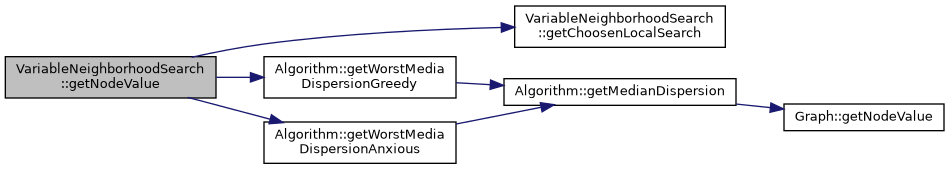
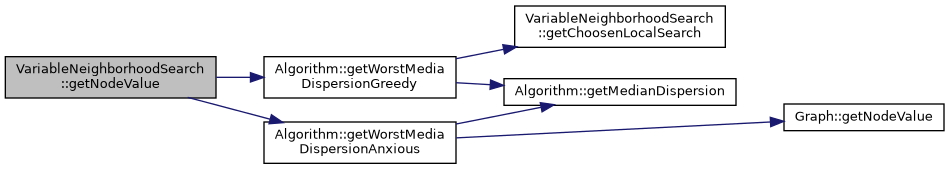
edge "VariableNeighborhoodSearch ::getNodeValue" -> "VariableNeighborhoodSearch ::getChoosenLocalSearch": now "Algorithm::getWorstMedia DispersionGreedy" -> "VariableNeighborhoodSearch ::getChoosenLocalSearch"
edge "Algorithm::getMedianDispersion" -> "Graph::getNodeValue": now "Algorithm::getWorstMedia DispersionAnxious" -> "Graph::getNodeValue"
